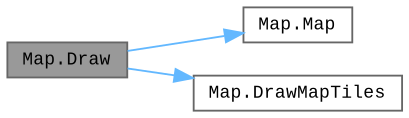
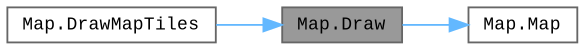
edge "Map.Draw" -> "Map.DrawMapTiles": reversed
